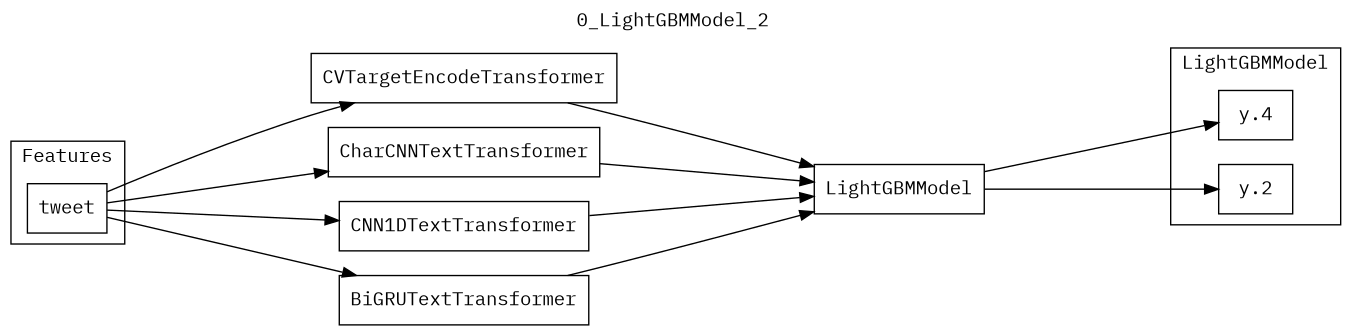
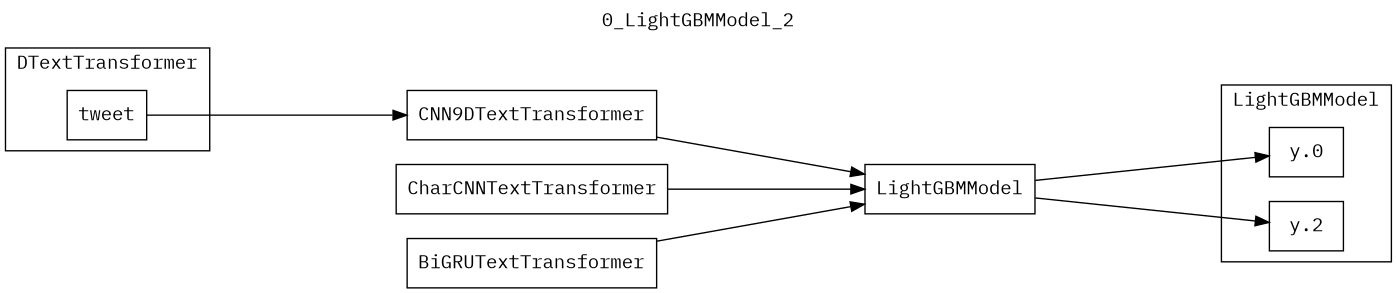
node "CVTargetEncodeTransformer": removed
node "y.4": label "y.4" -> "y.0"
cluster "Features": label "Features" -> "DTextTransformer"
edge "tweet" -> "CharCNNTextTransformer": removed
node "CNN1DTextTransformer": label "CNN1DTextTransformer" -> "CNN9DTextTransformer"
edge "tweet" -> "BiGRUTextTransformer": removed
